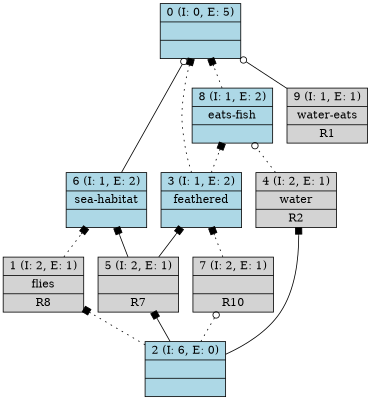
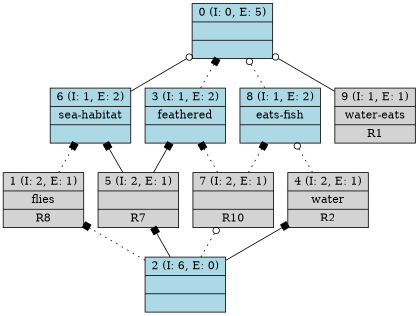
edge "8 (I: 1, E: 2)" -> "0 (I: 0, E: 5)": arrowhead box -> odot
edge "3 (I: 1, E: 2)" -> "8 (I: 1, E: 2)": now "7 (I: 2, E: 1)" -> "8 (I: 1, E: 2)"
